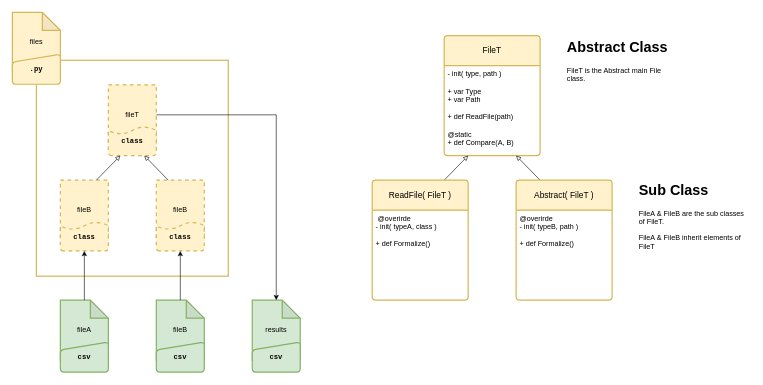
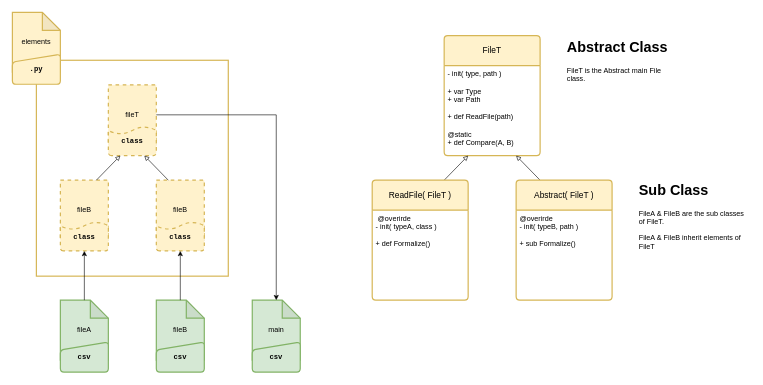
node "files": label "files" -> "elements"
node "@overirde - init( typeB, path ) + def Formalize()": label "@overirde - init( typeB, path ) + def Formalize()" -> "@overirde - init( typeB, path ) + sub Formalize()"
node "results": label "results" -> "main"
